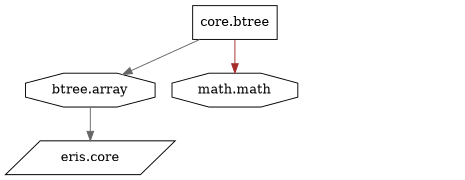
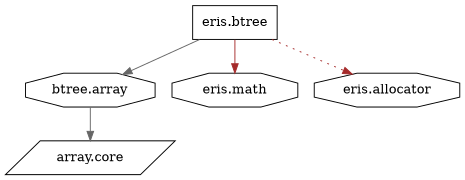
node "core.btree": label "core.btree" -> "eris.btree"
node "math.math": label "math.math" -> "eris.math"
node "eris.allocator": added
node "eris.core": label "eris.core" -> "array.core"
